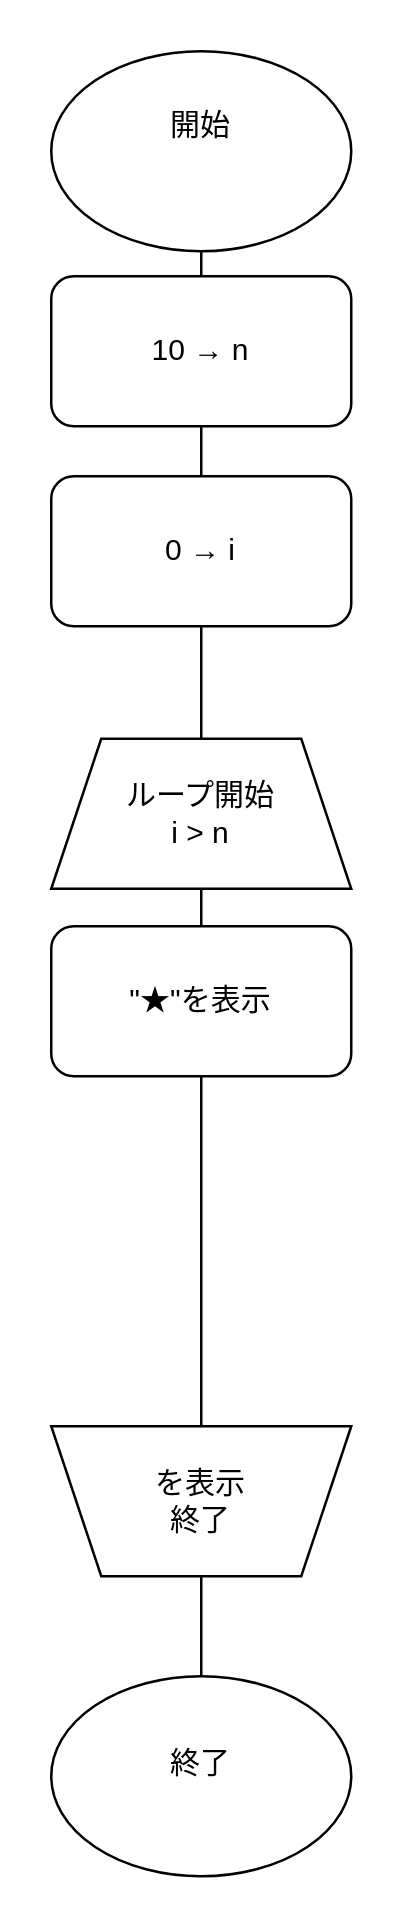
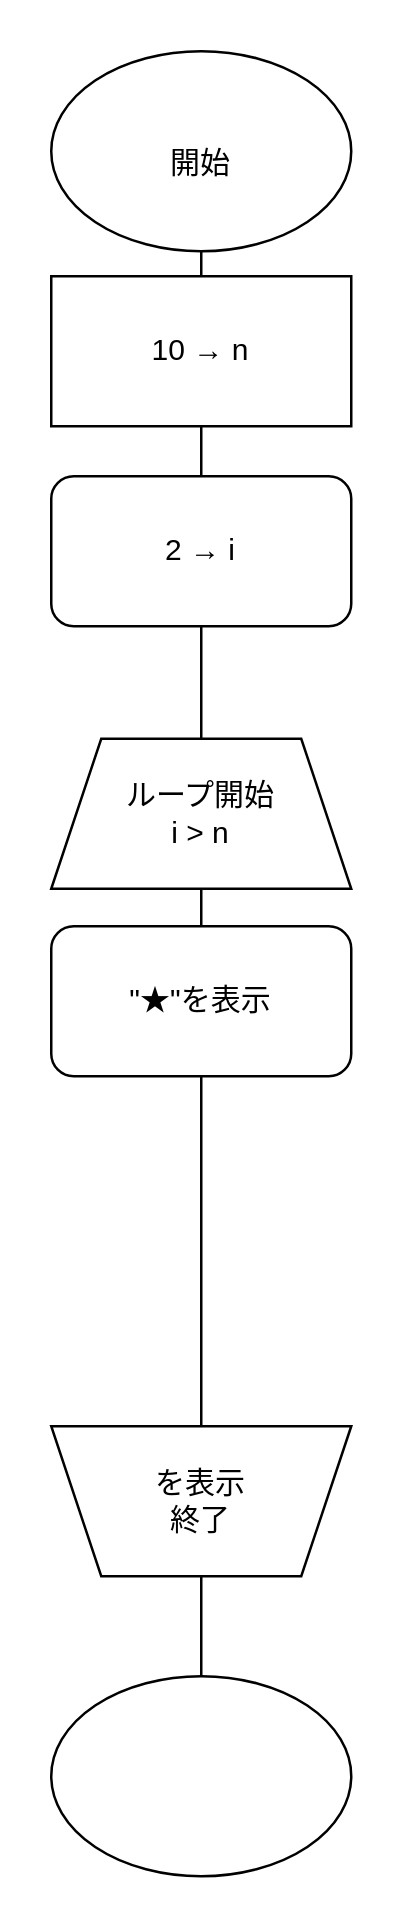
node "開始": moved (201, 126) -> (201, 164)
node "10 → n": shape rounded rectangle -> rectangle
node "0 → i": label "0 → i" -> "2 → i"
node "終了": removed
